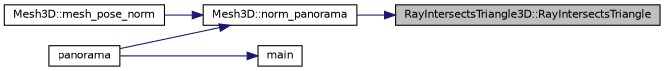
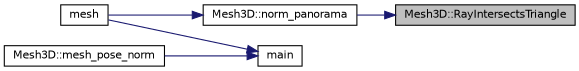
edge "Mesh3D::mesh_pose_norm" -> "Mesh3D::norm_panorama": now "Mesh3D::mesh_pose_norm" -> "main"
node "RayIntersectsTriangle3D::RayIntersectsTriangle": label "RayIntersectsTriangle3D::RayIntersectsTriangle" -> "Mesh3D::RayIntersectsTriangle"
node "panorama": label "panorama" -> "mesh"
